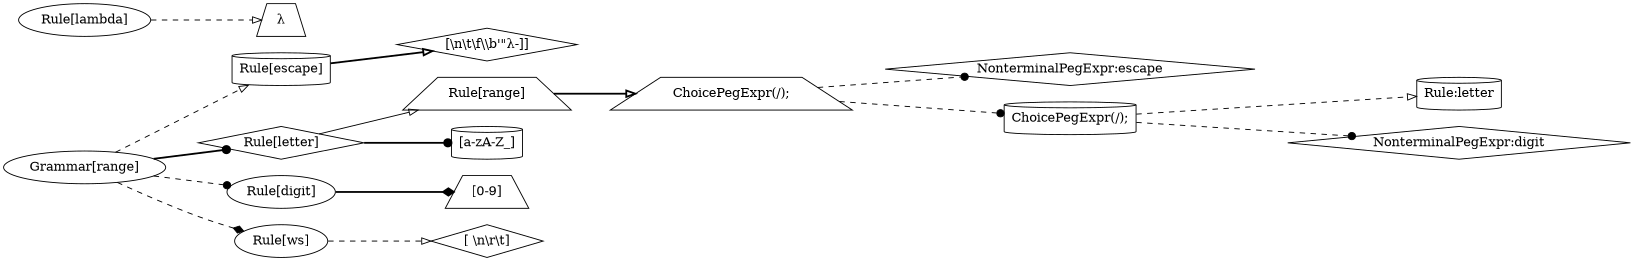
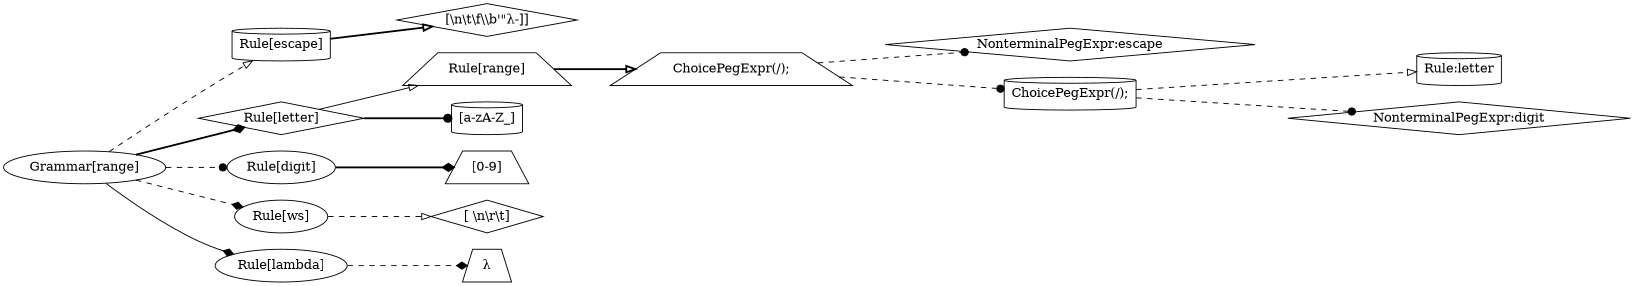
edge "Rule[lambda]" -> "λ": arrowhead onormal -> diamond
edge "Grammar[range]" -> "Rule[letter]": arrowhead dot -> diamond
edge "Grammar[range]" -> "Rule[lambda]": added
